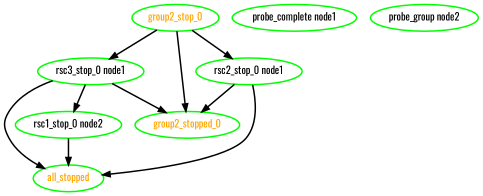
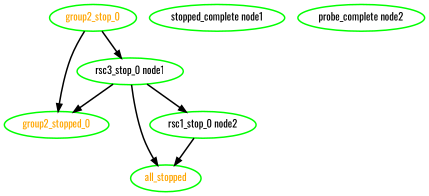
node "probe_complete node1": label "probe_complete node1" -> "stopped_complete node1"
node "probe_group node2": label "probe_group node2" -> "probe_complete node2"
node "rsc2_stop_0 node1": removed
